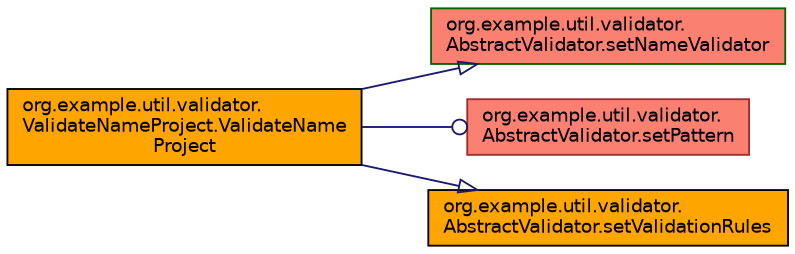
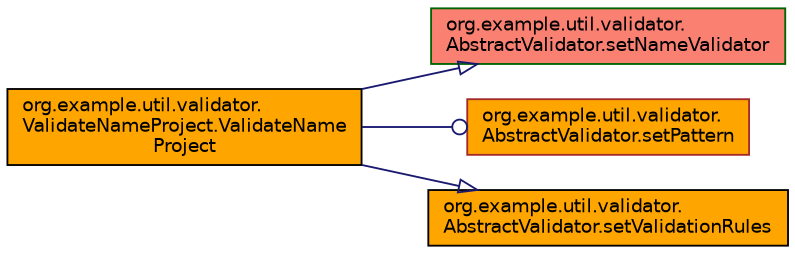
node "org.example.util.validator. AbstractValidator.setPattern": fillcolor salmon -> orange
